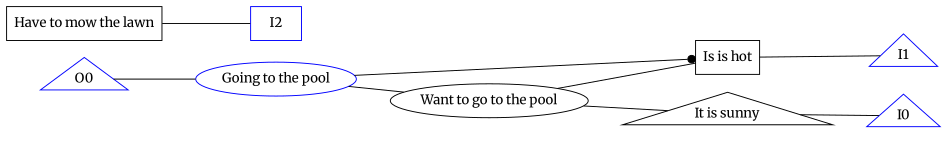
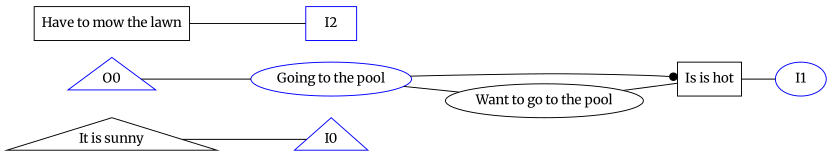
node "I1": shape triangle -> ellipse
edge "Want to go to the pool" -- "It is sunny": removed
